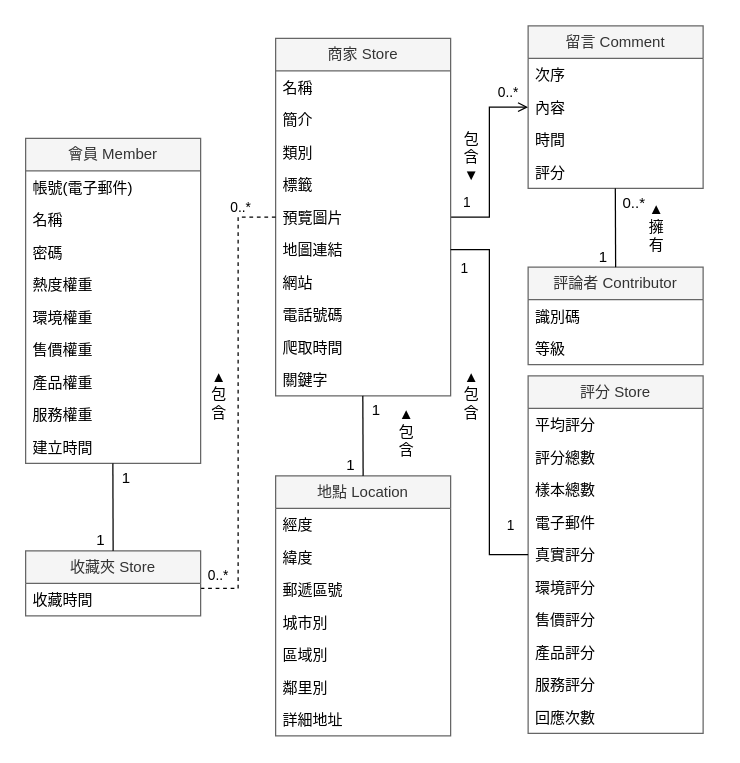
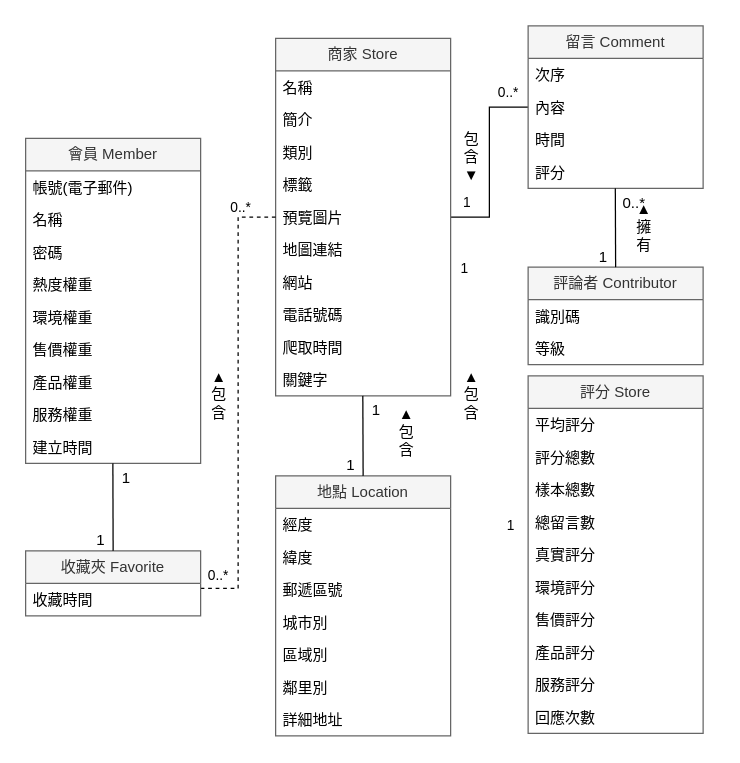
edge "商家 Store" -> "留言 Comment": arrowhead open -> none
node "▲ 擁 有": moved (657, 227) -> (644, 227)
edge "地圖連結" -- "真實評分": removed
node "電子郵件": label "電子郵件" -> "總留言數"
node "收藏夾 Store": label "收藏夾 Store" -> "收藏夾 Favorite"
